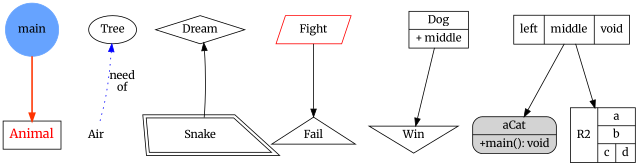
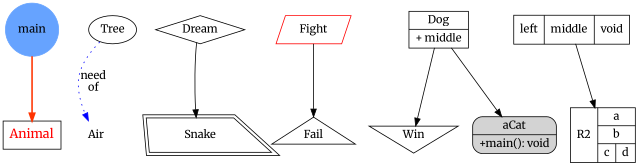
edge "left" -> "aCat": now "Dog" -> "aCat"
edge "Snake" -> "Dream": reversed
edge "Air" -> "Tree": reversed
